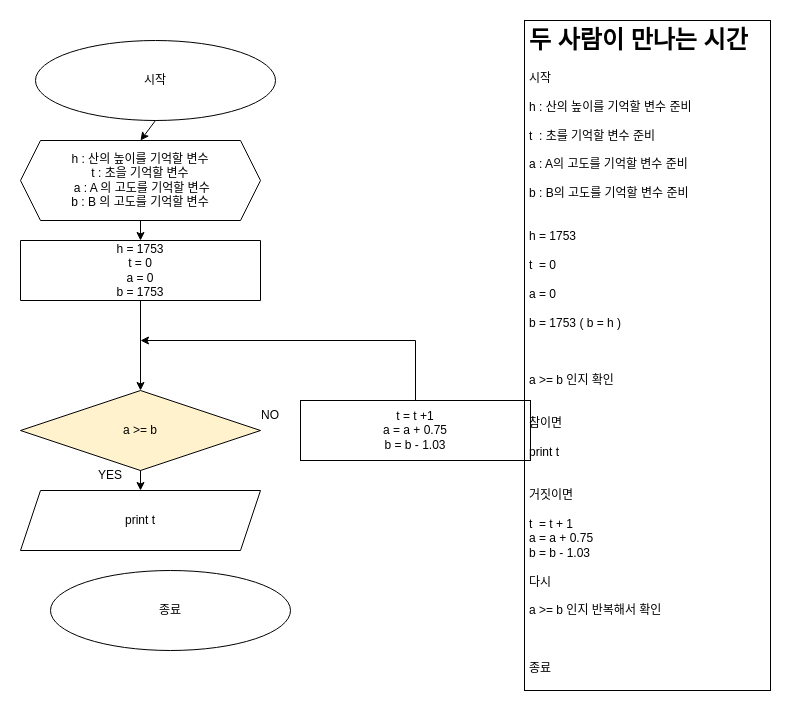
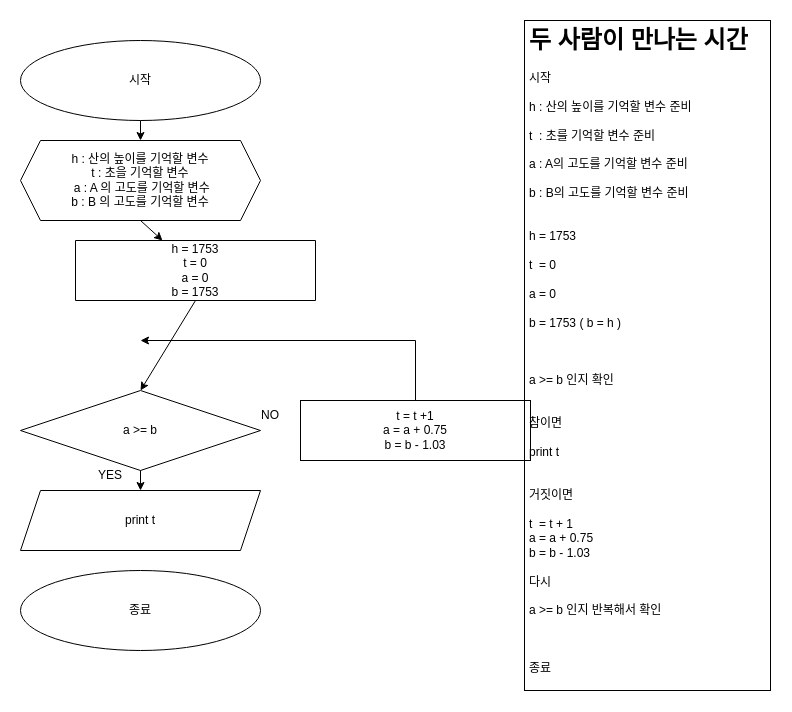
node "시작": moved (156, 81) -> (141, 81)
node "h = 1753 t = 0 a = 0 b = 1753": moved (141, 271) -> (196, 271)
node "a >= b": fillcolor #fff2cc -> #ffffff
node "종료": moved (171, 611) -> (141, 611)
